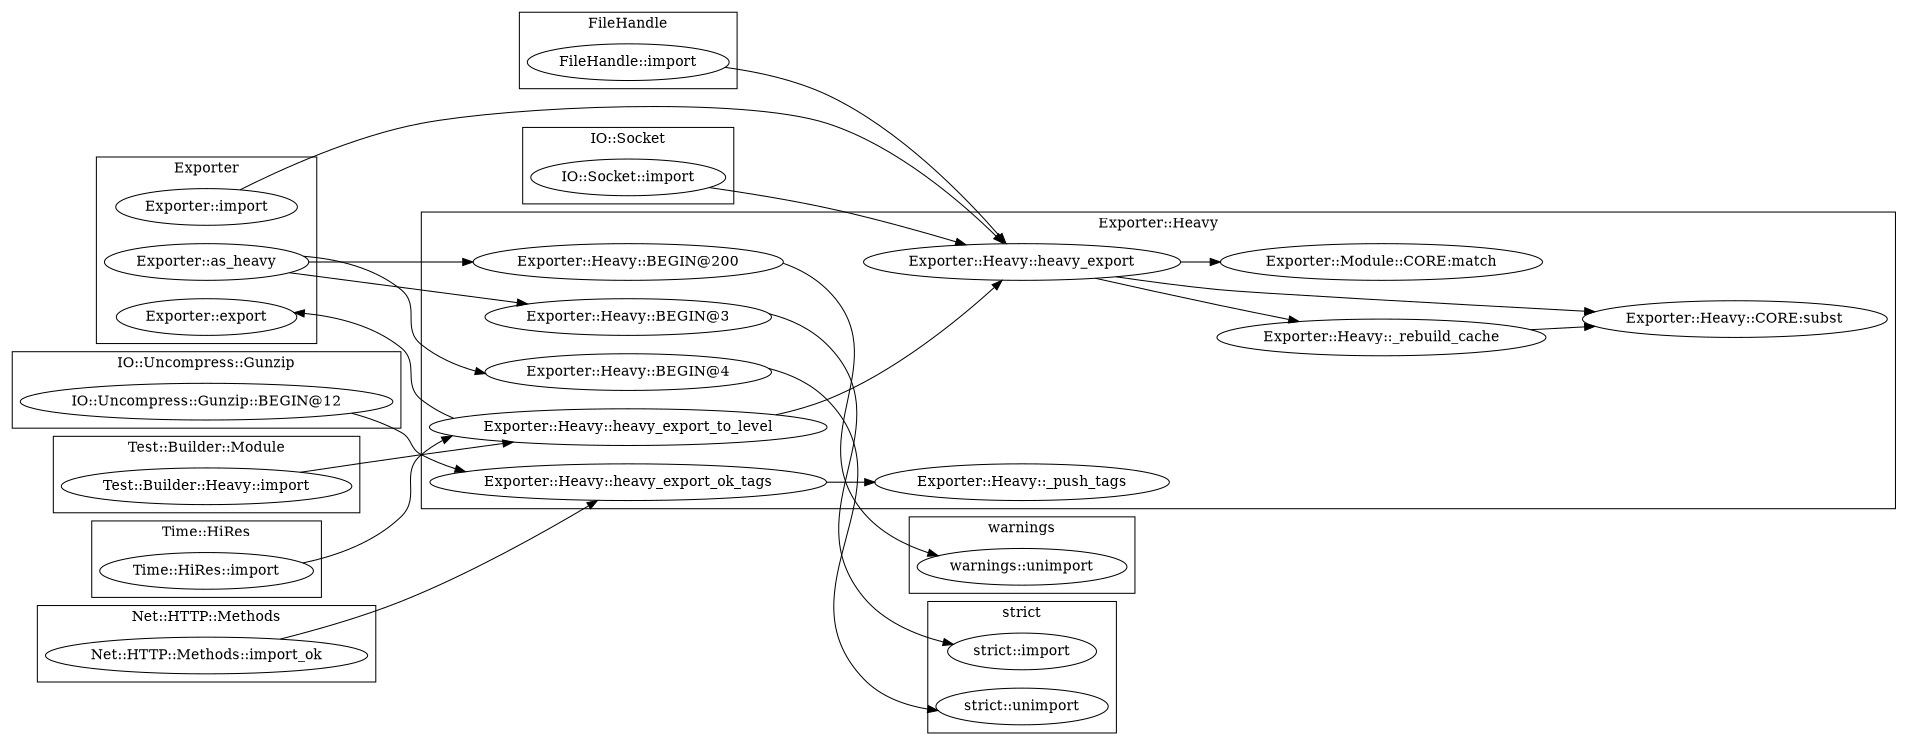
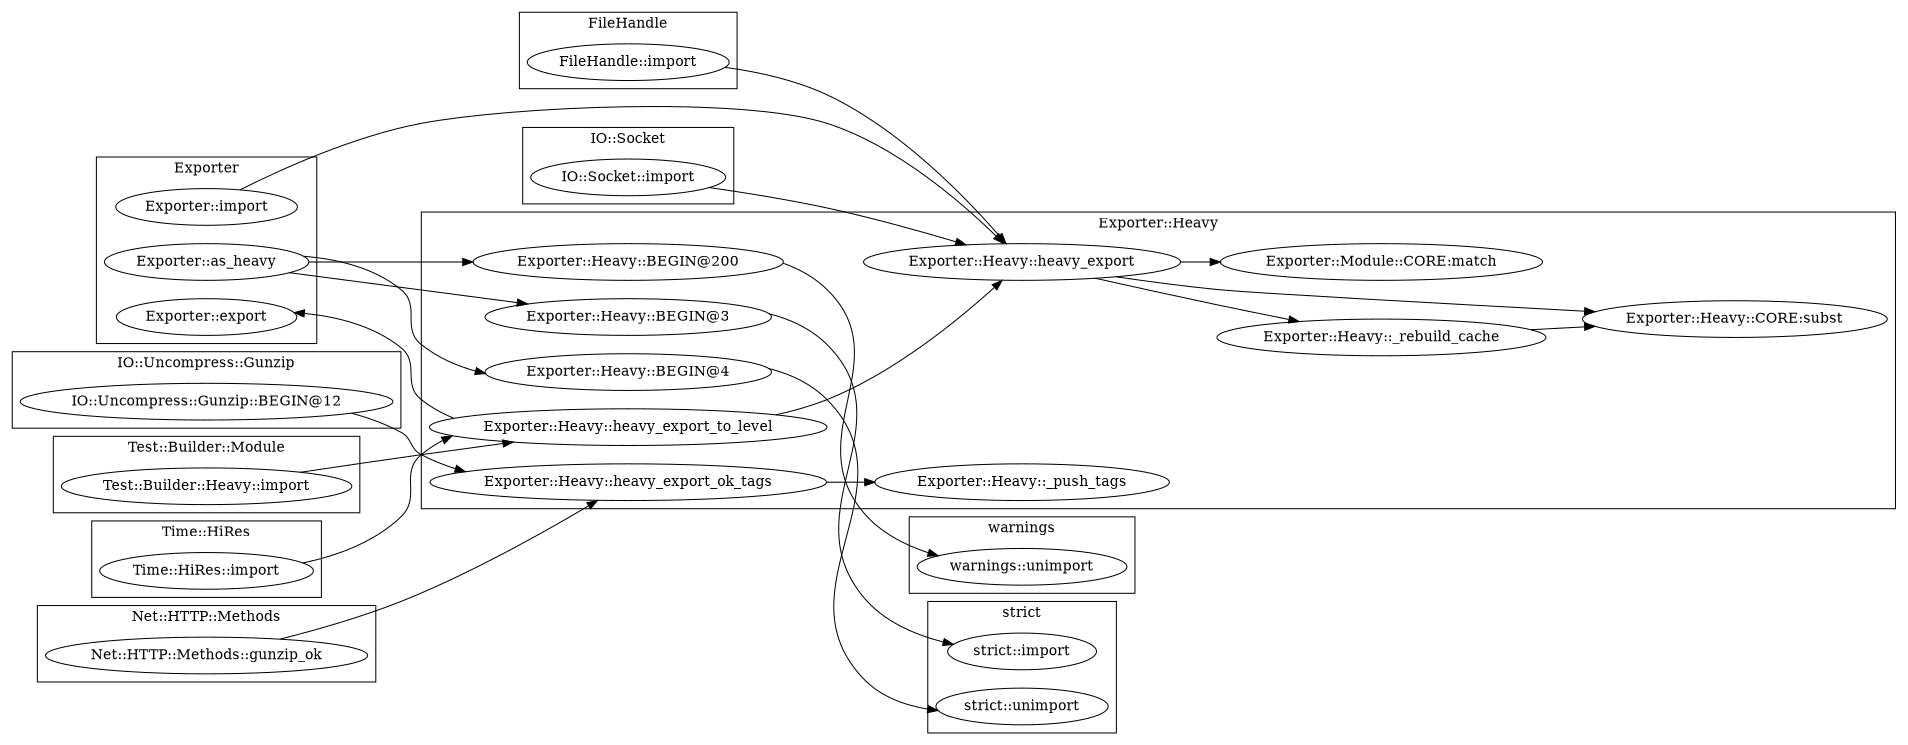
node "Net::HTTP::Methods::import_ok": label "Net::HTTP::Methods::import_ok" -> "Net::HTTP::Methods::gunzip_ok"
